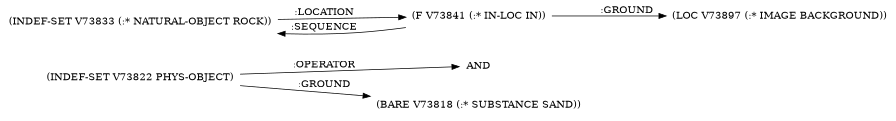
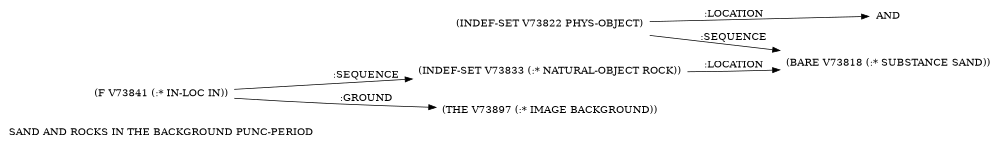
node "(LOC V73897 (:* IMAGE BACKGROUND))": label "(LOC V73897 (:* IMAGE BACKGROUND))" -> "(THE V73897 (:* IMAGE BACKGROUND))"
edge "(INDEF-SET V73833 (:* NATURAL-OBJECT ROCK))" -> "(F V73841 (:* IN-LOC IN))": now "(INDEF-SET V73833 (:* NATURAL-OBJECT ROCK))" -> "(BARE V73818 (:* SUBSTANCE SAND))"
edge "(INDEF-SET V73822 PHYS-OBJECT)" -> "AND": label ":OPERATOR" -> ":LOCATION"
edge "(INDEF-SET V73822 PHYS-OBJECT)" -> "(BARE V73818 (:* SUBSTANCE SAND))": label ":GROUND" -> ":SEQUENCE"
node "SAND AND ROCKS IN THE BACKGROUND PUNC-PERIOD": added
